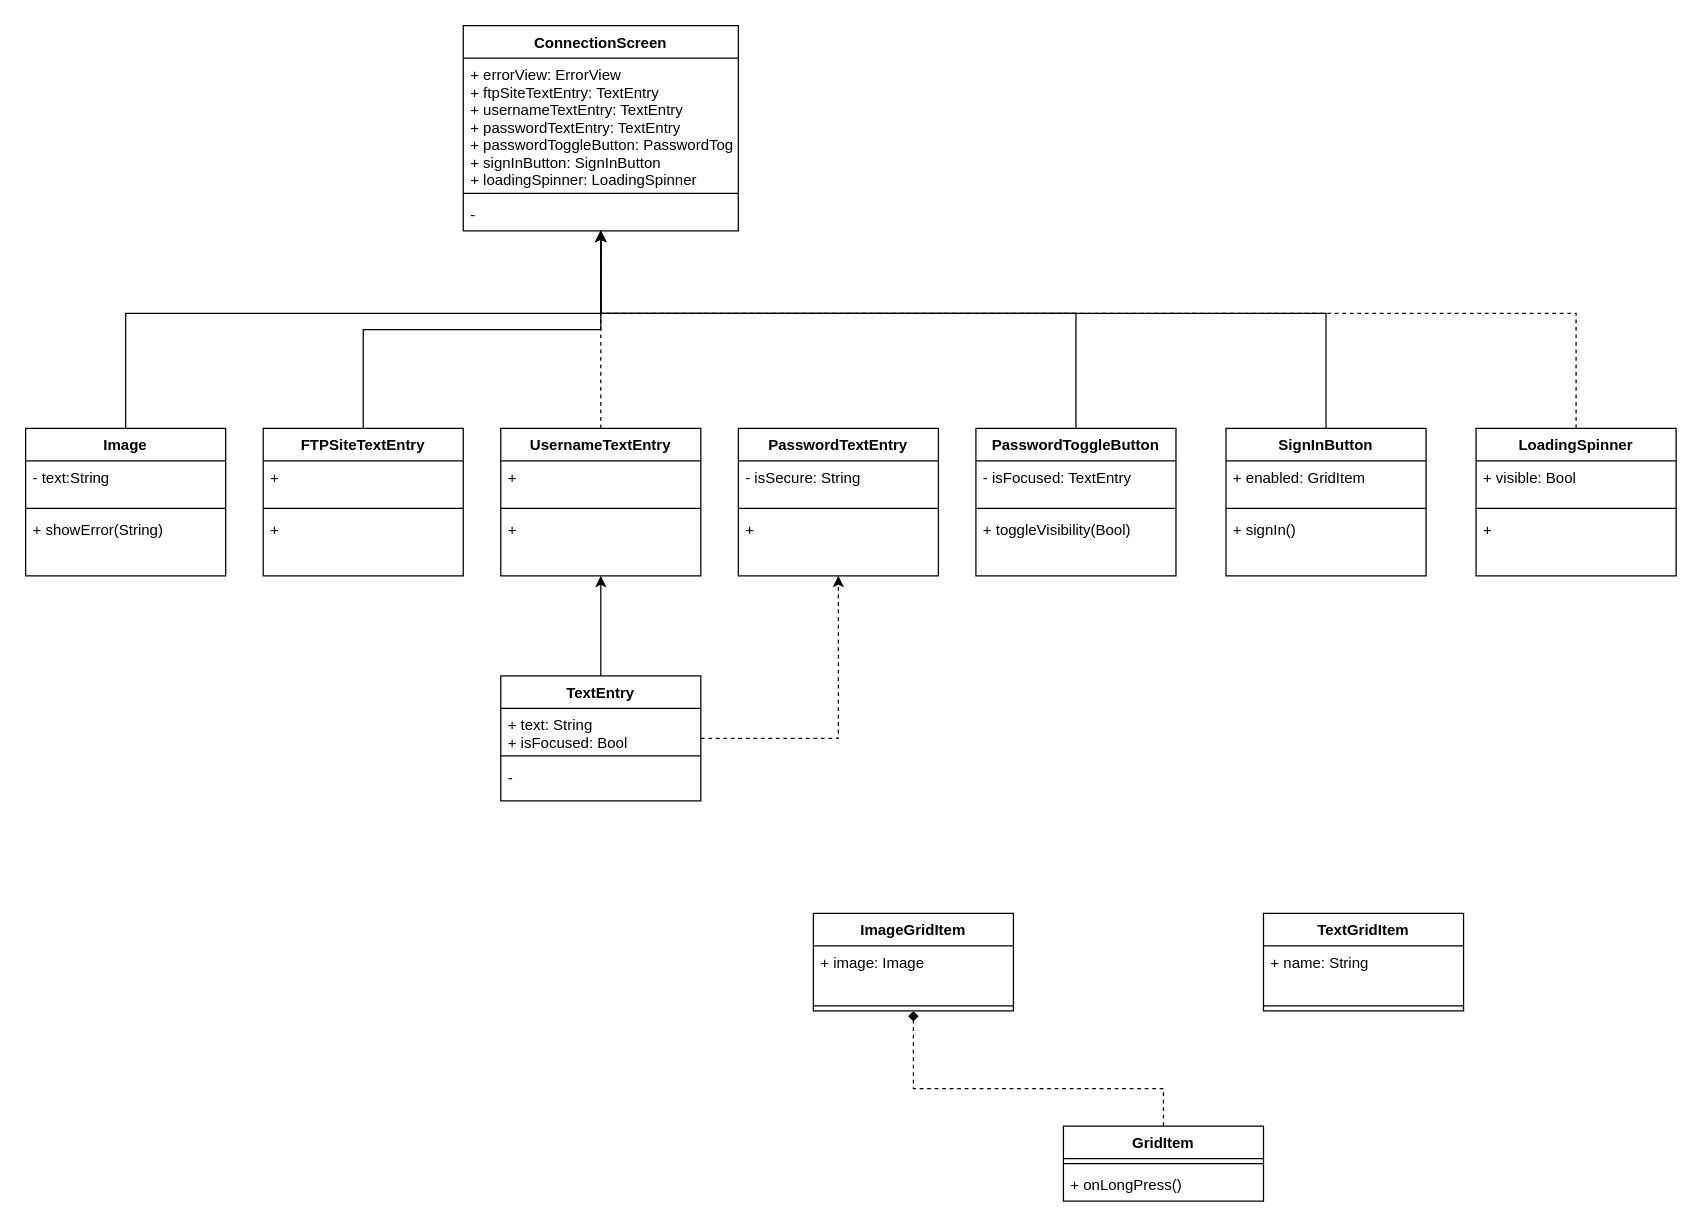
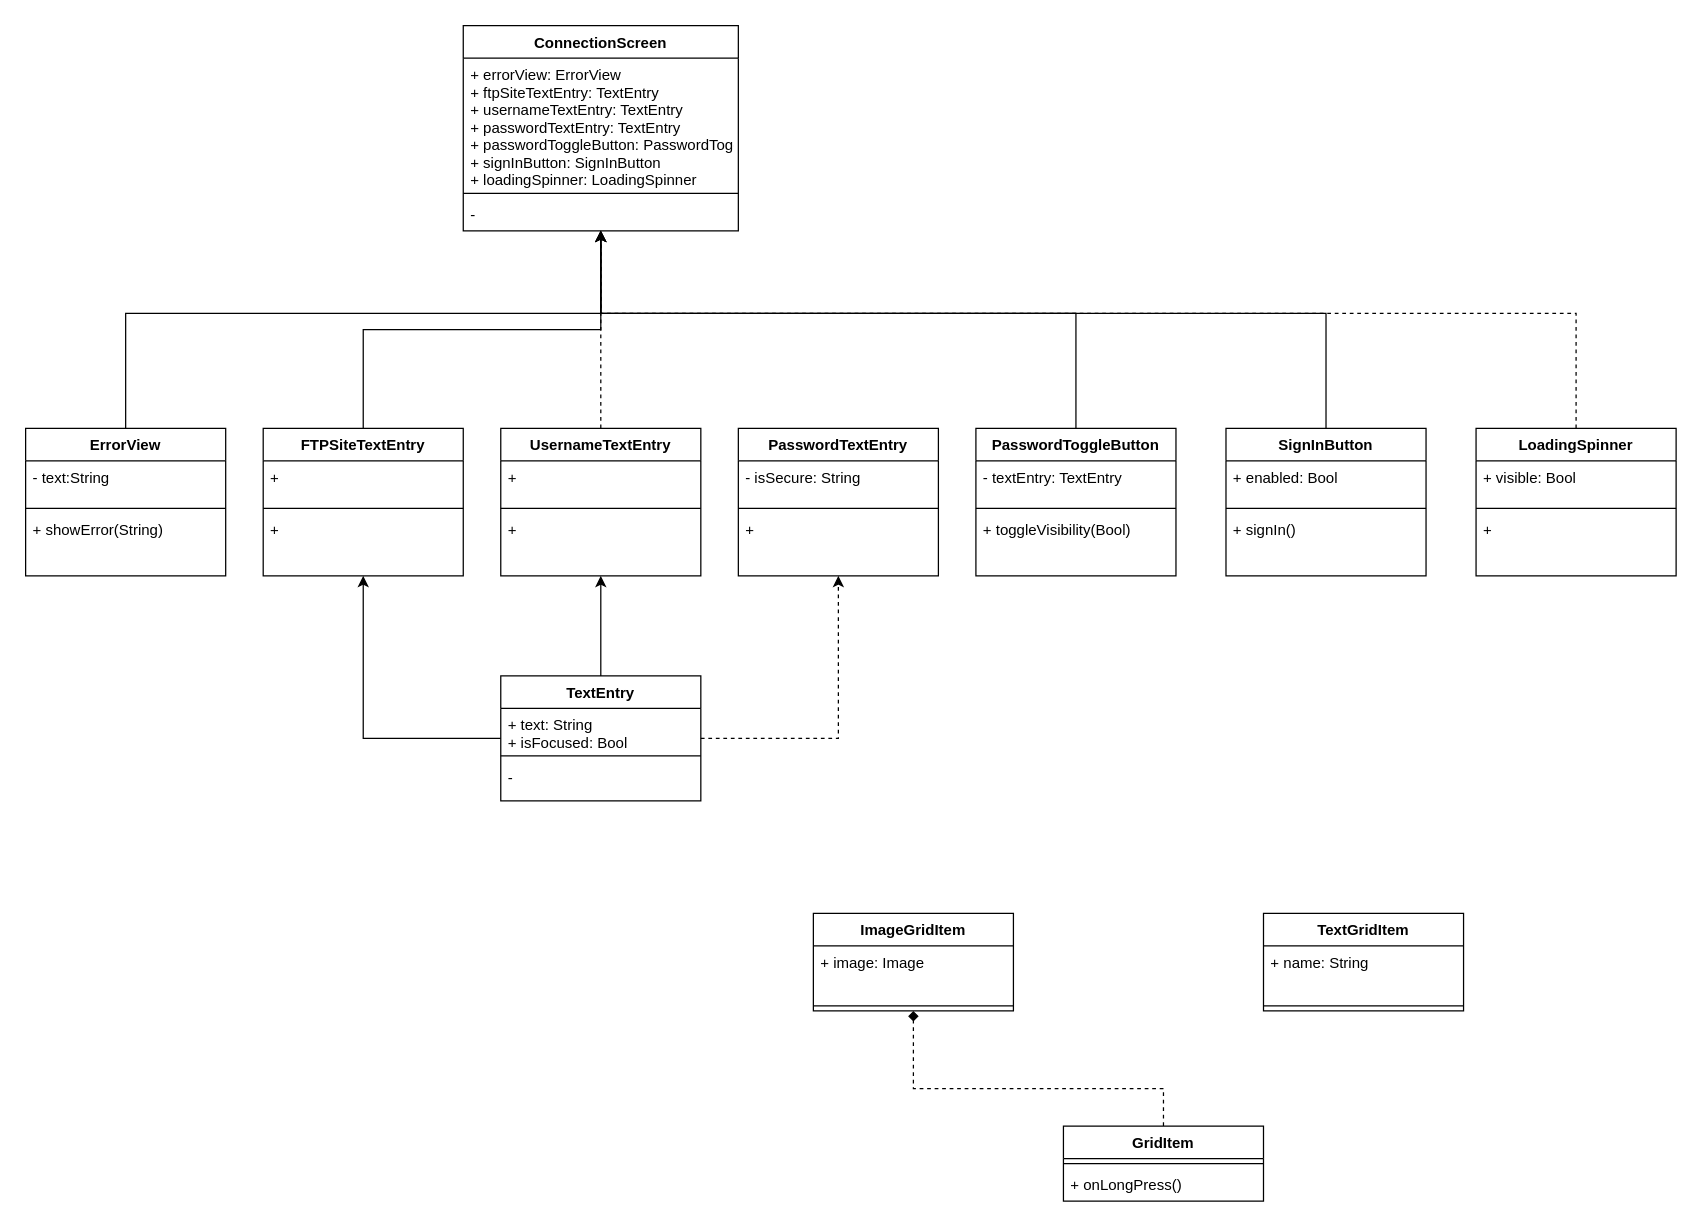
node "Image": label "Image" -> "ErrorView"
node "- isFocused: TextEntry": label "- isFocused: TextEntry" -> "- textEntry: TextEntry"
node "+ enabled: GridItem": label "+ enabled: GridItem" -> "+ enabled: Bool"
edge "TextEntry" -> "FTPSiteTextEntry": added
